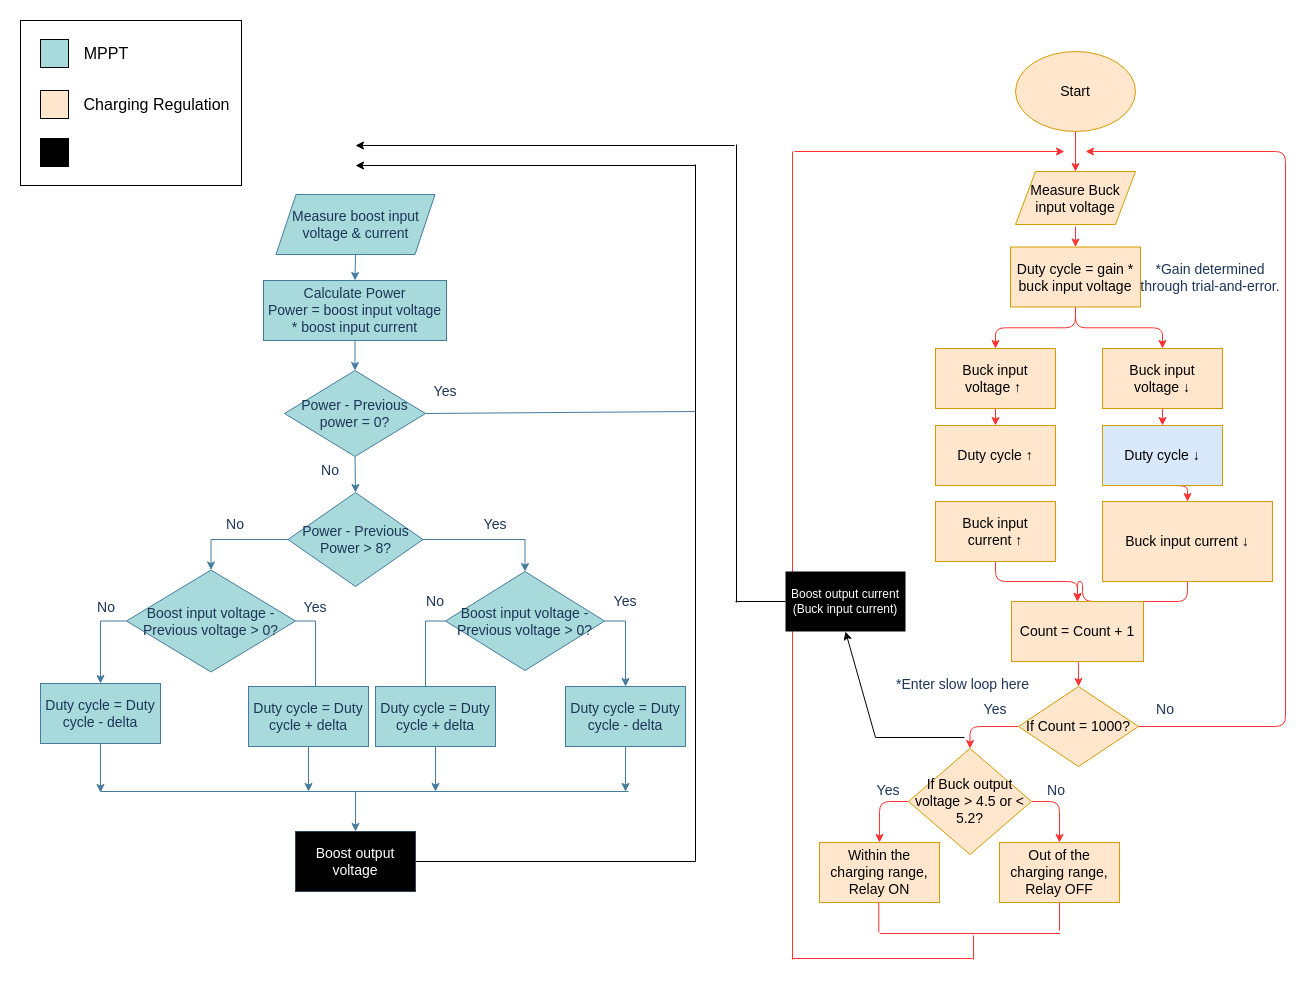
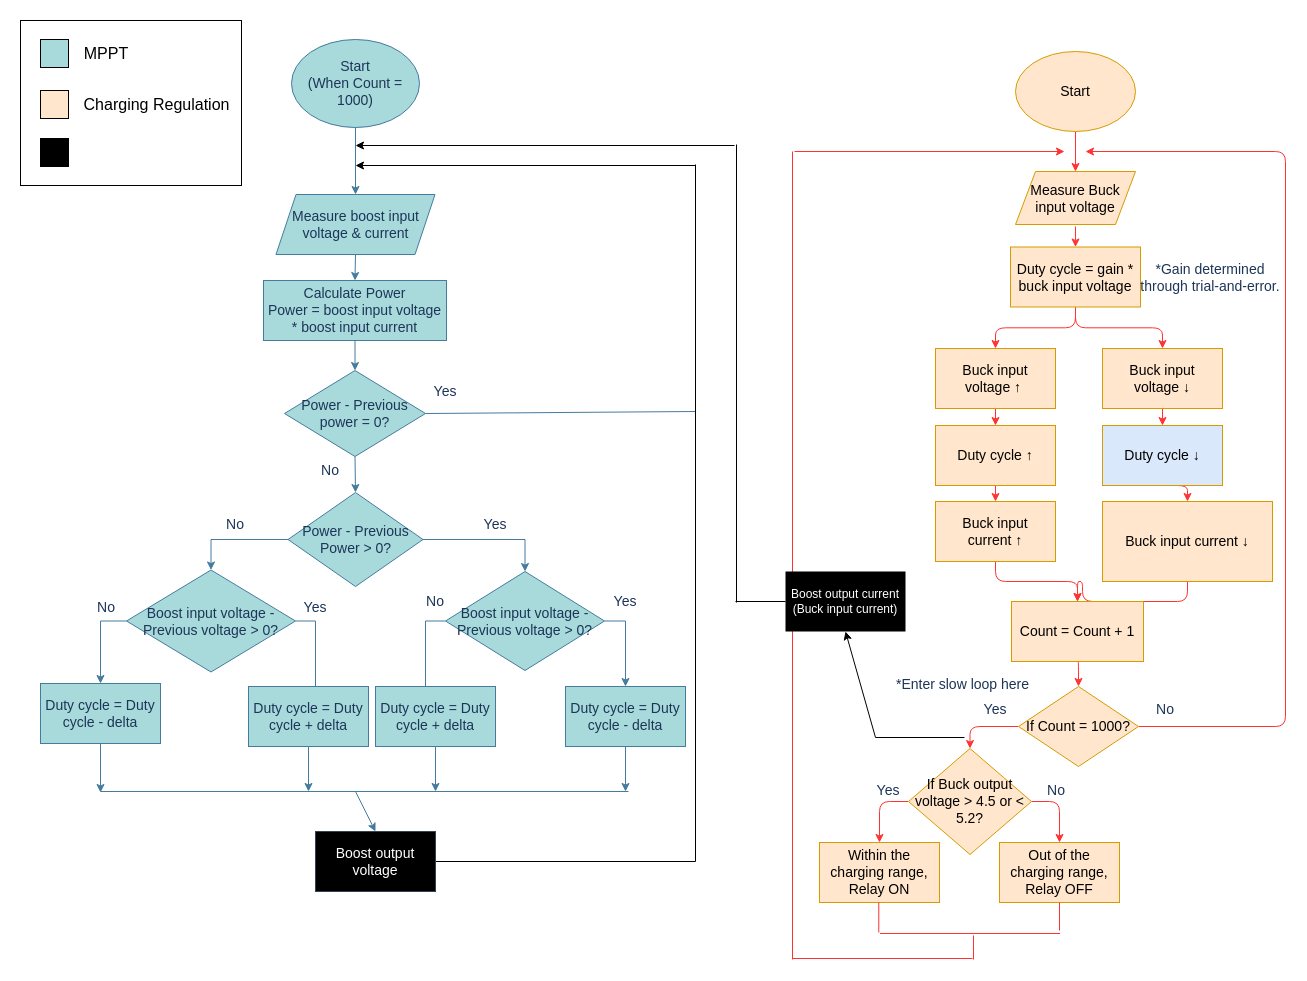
node "Start (When Count = 1000)": added
edge "Start (When Count = 1000)" -> "Measure boost input voltage & current": added
edge "Duty cycle ↑" -> "Buck input current ↑": added
node "Power - Previous Power > 8?": label "Power - Previous Power > 8?" -> "Power - Previous Power > 0?"
node "Boost output voltage": moved (356, 862) -> (376, 862)
